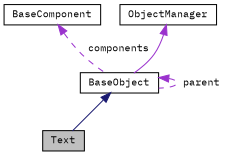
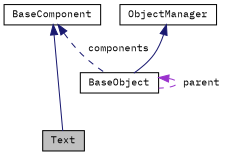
edge "BaseObject" -> "BaseComponent": color darkorchid3 -> midnightblue
edge "BaseObject" -> "ObjectManager": color darkorchid3 -> midnightblue
edge "Text" -> "BaseObject": now "Text" -> "BaseComponent"
